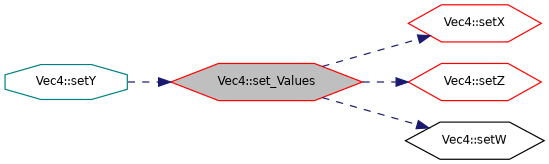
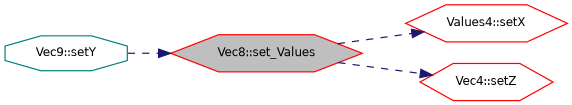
node "Vec4::setX": label "Vec4::setX" -> "Values4::setX"
node "Vec4::setY": label "Vec4::setY" -> "Vec9::setY"
node "Vec4::set_Values": label "Vec4::set_Values" -> "Vec8::set_Values"
node "Vec4::setW": removed
